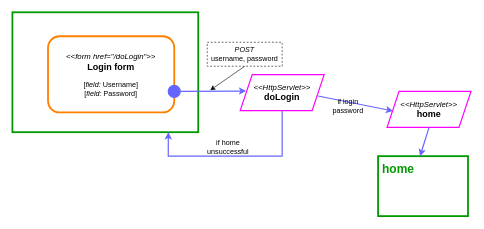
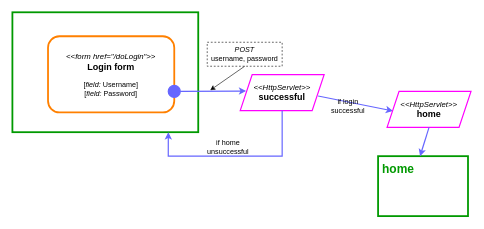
node "<<HttpServlet>> doLogin": label "<<HttpServlet>> doLogin" -> "<<HttpServlet>> successful"
node "if login password": label "if login password" -> "if login successful"
